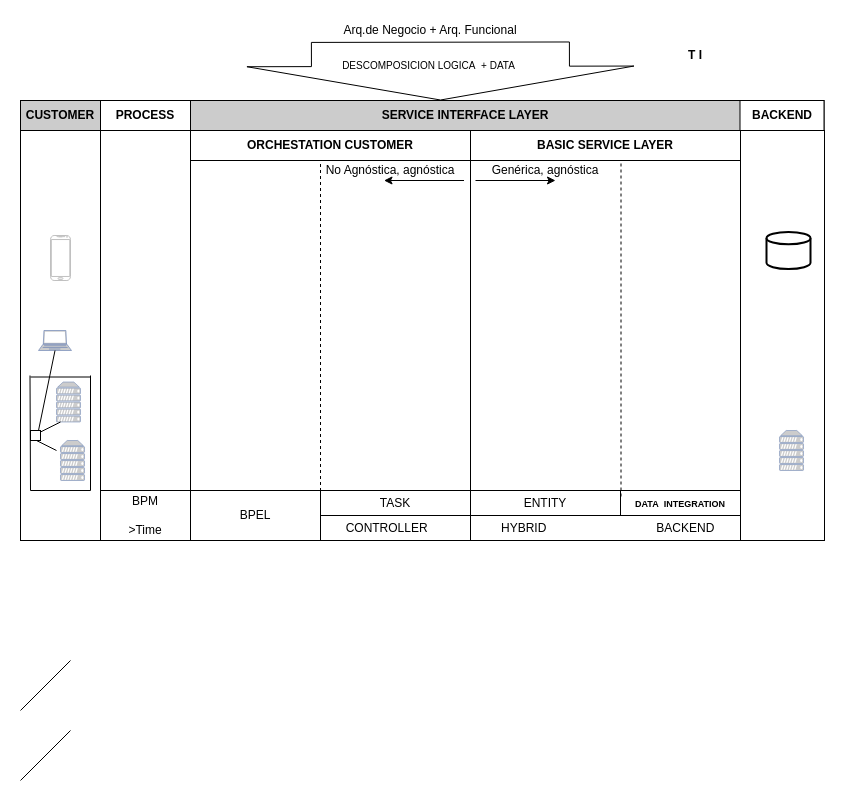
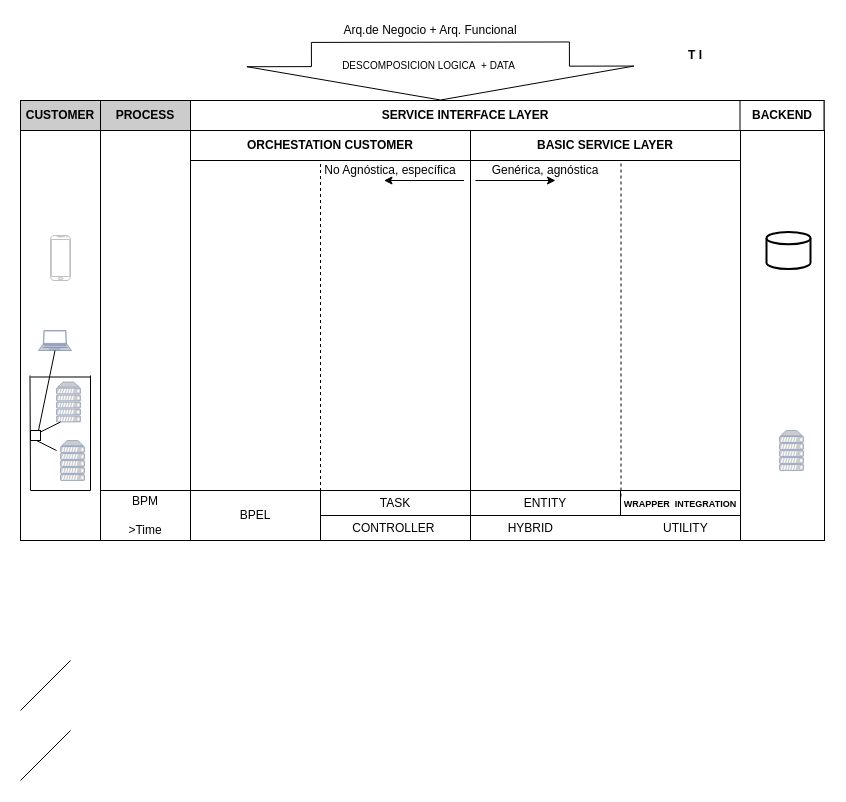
node "PROCESS": fillcolor #ffffff -> #cccccc
node "SERVICE INTERFACE LAYER": fillcolor #cccccc -> #ffffff
node "No Agnóstica, agnóstica": label "No Agnóstica, agnóstica" -> "No Agnóstica, específica"
node "DATA INTEGRATION": label "DATA INTEGRATION" -> "WRAPPER INTEGRATION"
node "CONTROLLER HYBRID BACKEND": label "CONTROLLER HYBRID BACKEND" -> "CONTROLLER HYBRID UTILITY"
